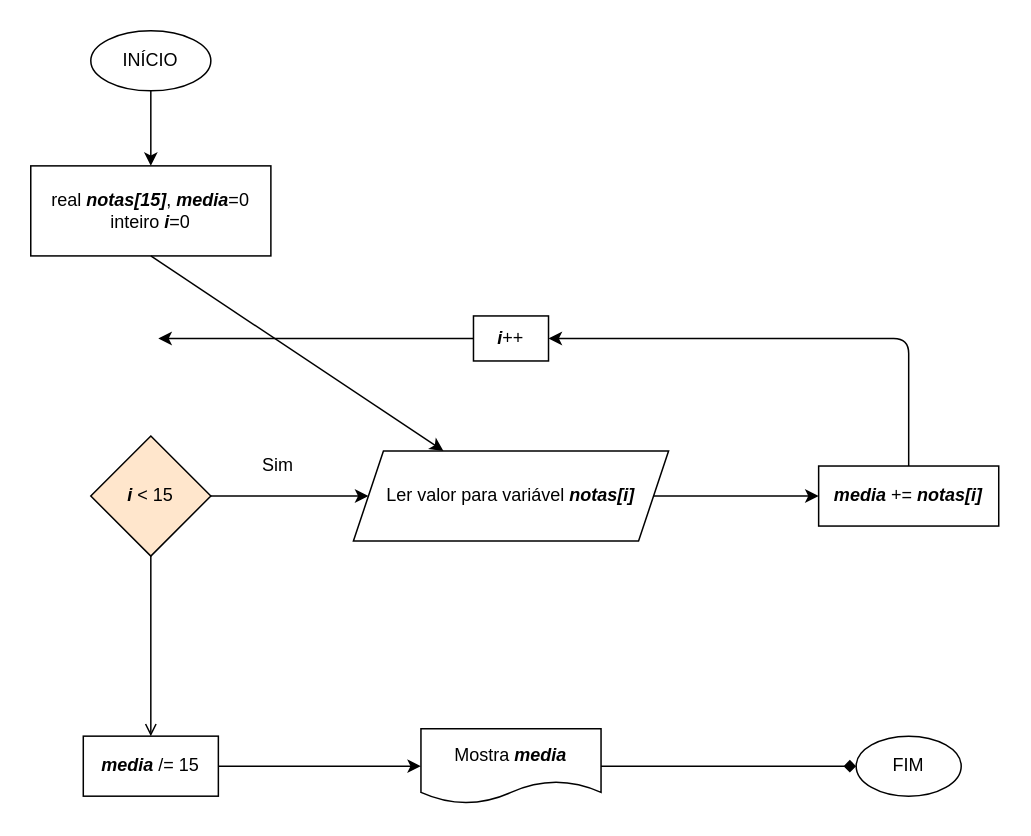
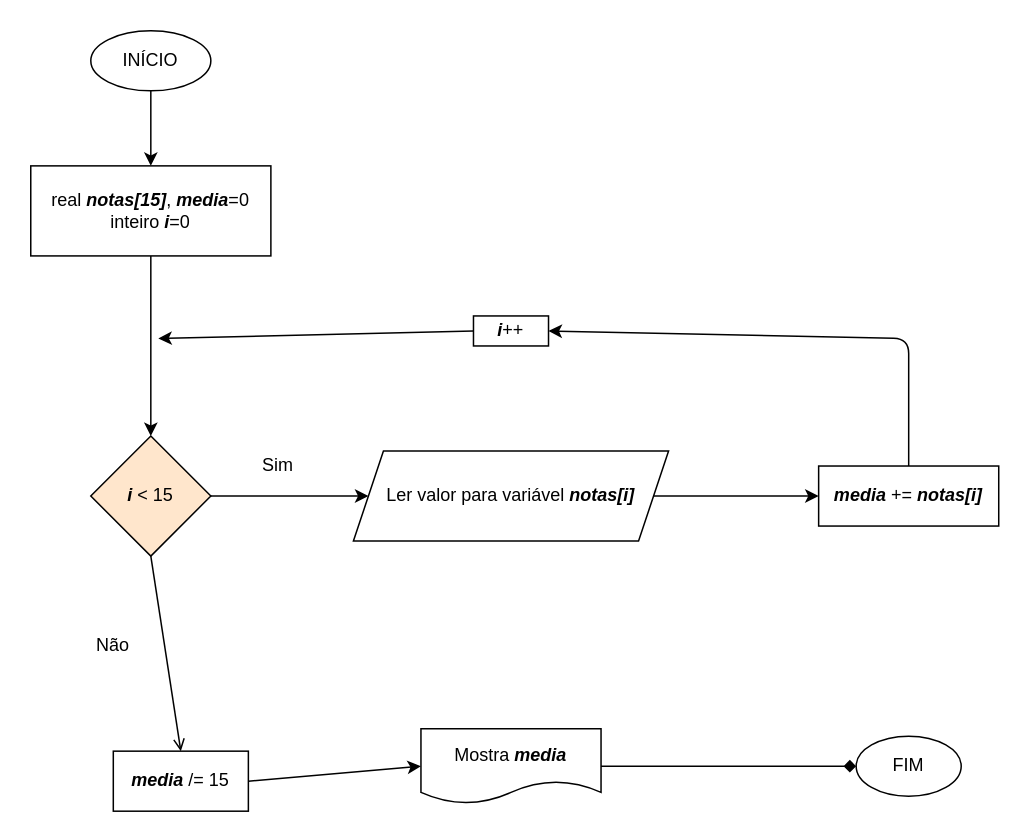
node "i++": size 75x45 -> 75x30
edge "real notas[15], media=0 inteiro i=0" -> "Ler valor para variável notas[i]": now "real notas[15], media=0 inteiro i=0" -> "i < 15"
node "Não": added
node "media /= 15": moved (151, 766) -> (181, 781)
